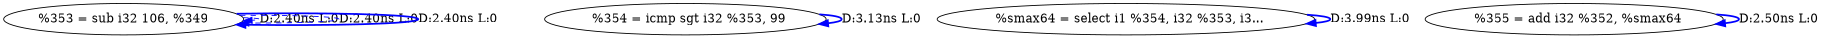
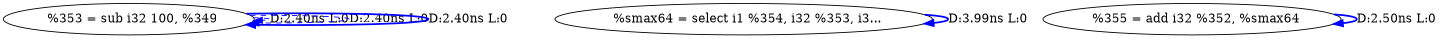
node "%353 = sub i32 106, %349": label "%353 = sub i32 106, %349" -> "%353 = sub i32 100, %349"
node "%354 = icmp sgt i32 %353, 99": removed
